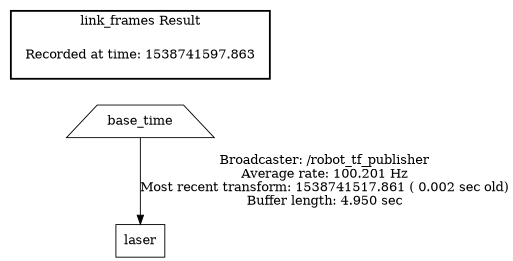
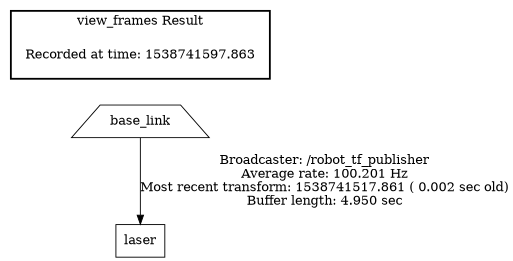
cluster "link_frames Result": label "link_frames Result" -> "view_frames Result"
node "base_time": label "base_time" -> "base_link"
